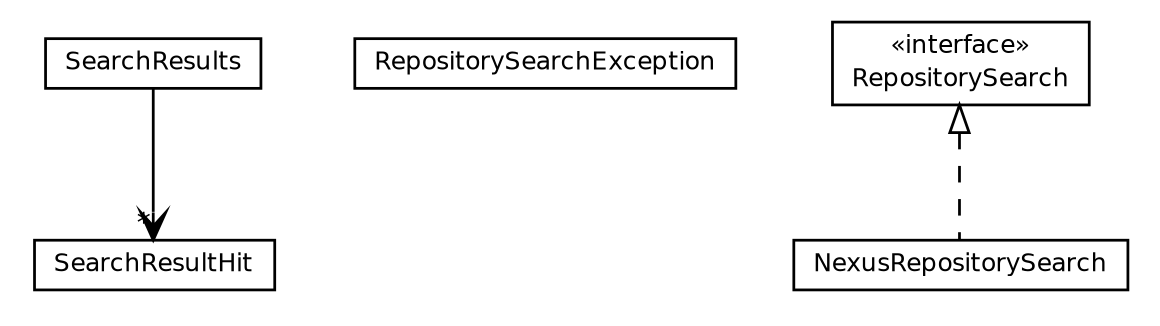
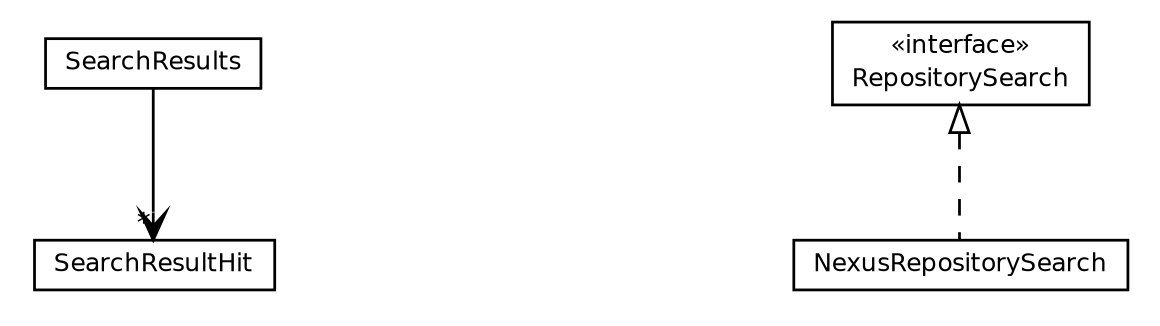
node "RepositorySearchException": removed
